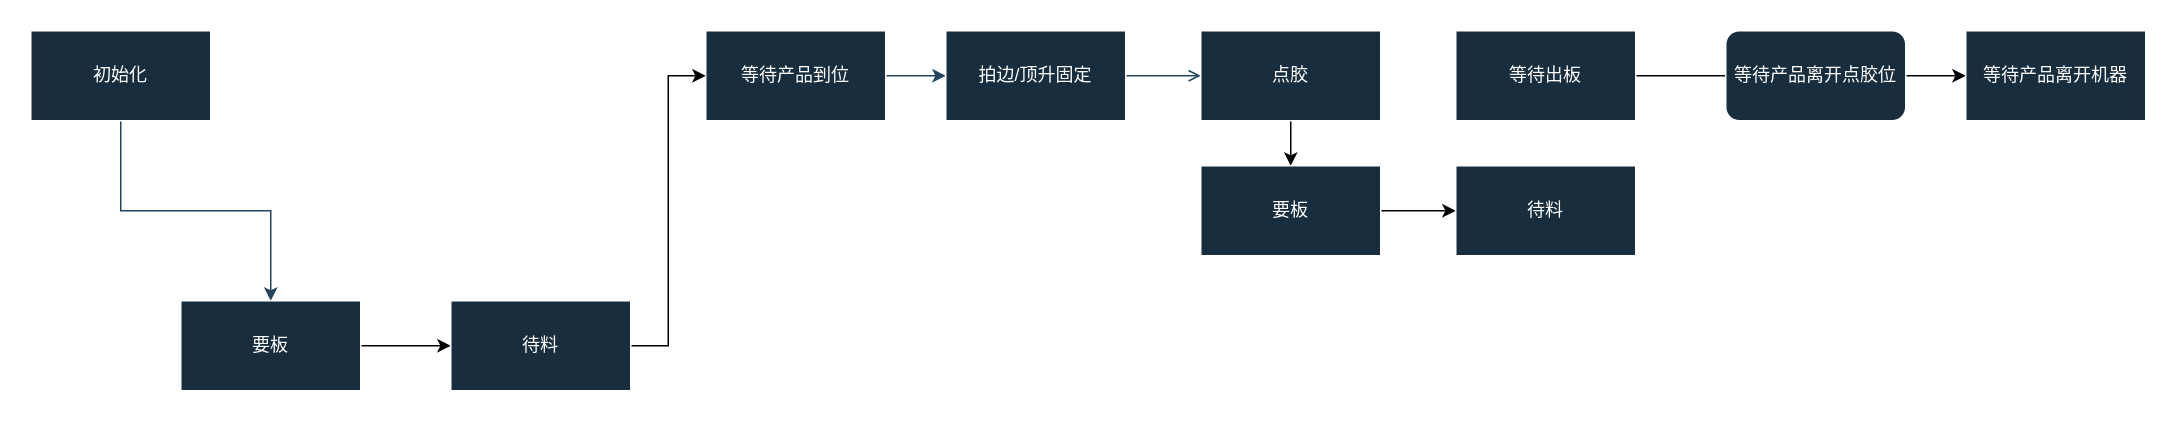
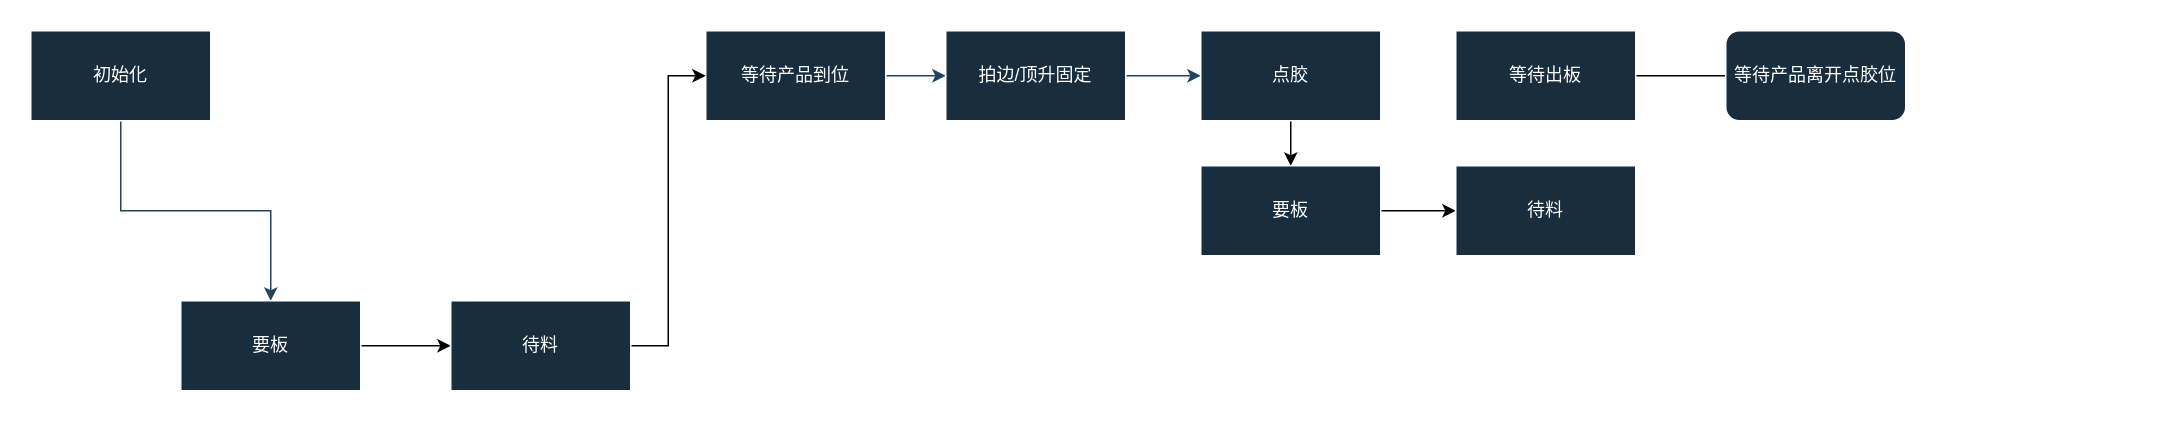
edge "拍边/顶升固定" -> "点胶": arrowhead open -> classic
edge "等待产品离开点胶位" -> "等待产品离开机器": removed
node "等待产品离开机器": removed
